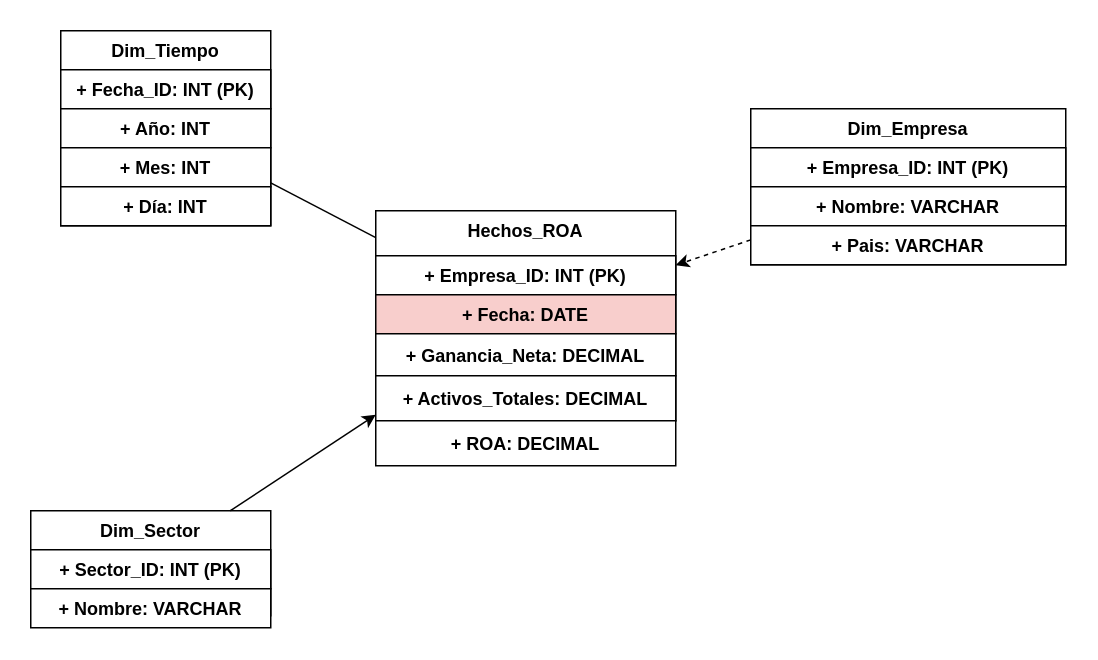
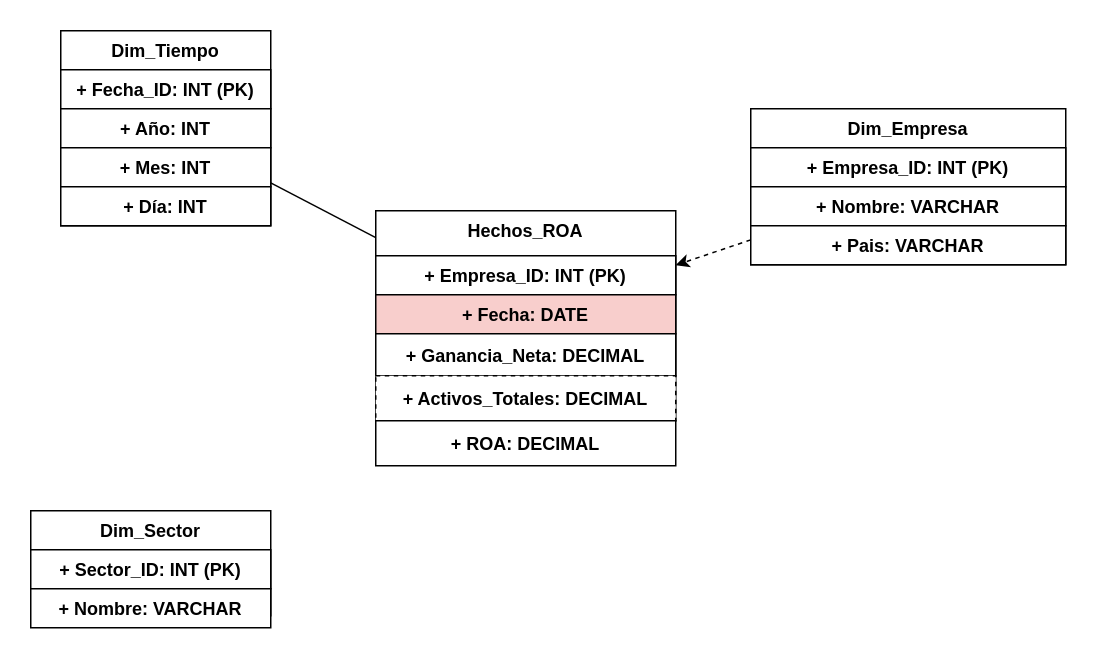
node "+ Activos_Totales: DECIMAL": style solid -> dashed
edge "Dim_Sector" -> "Hechos_ROA": removed
